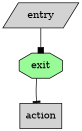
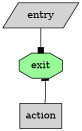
edge "exit" -> "action": reversed
